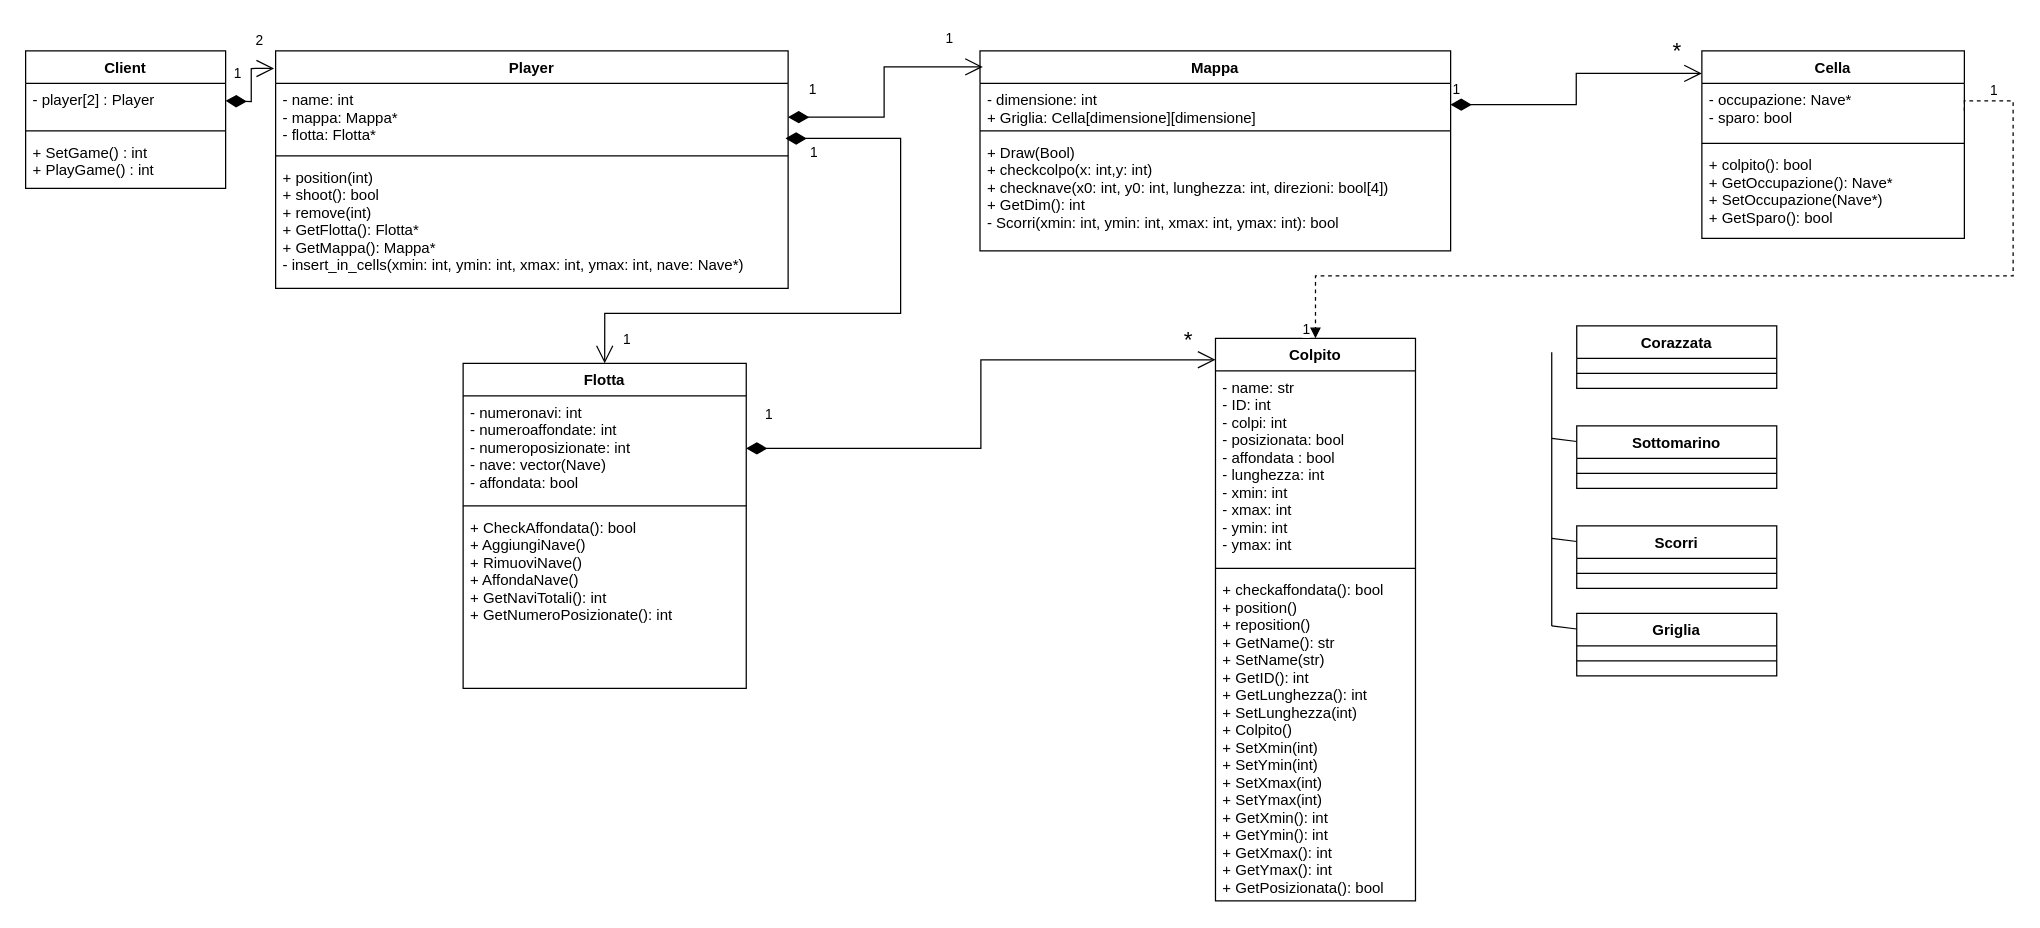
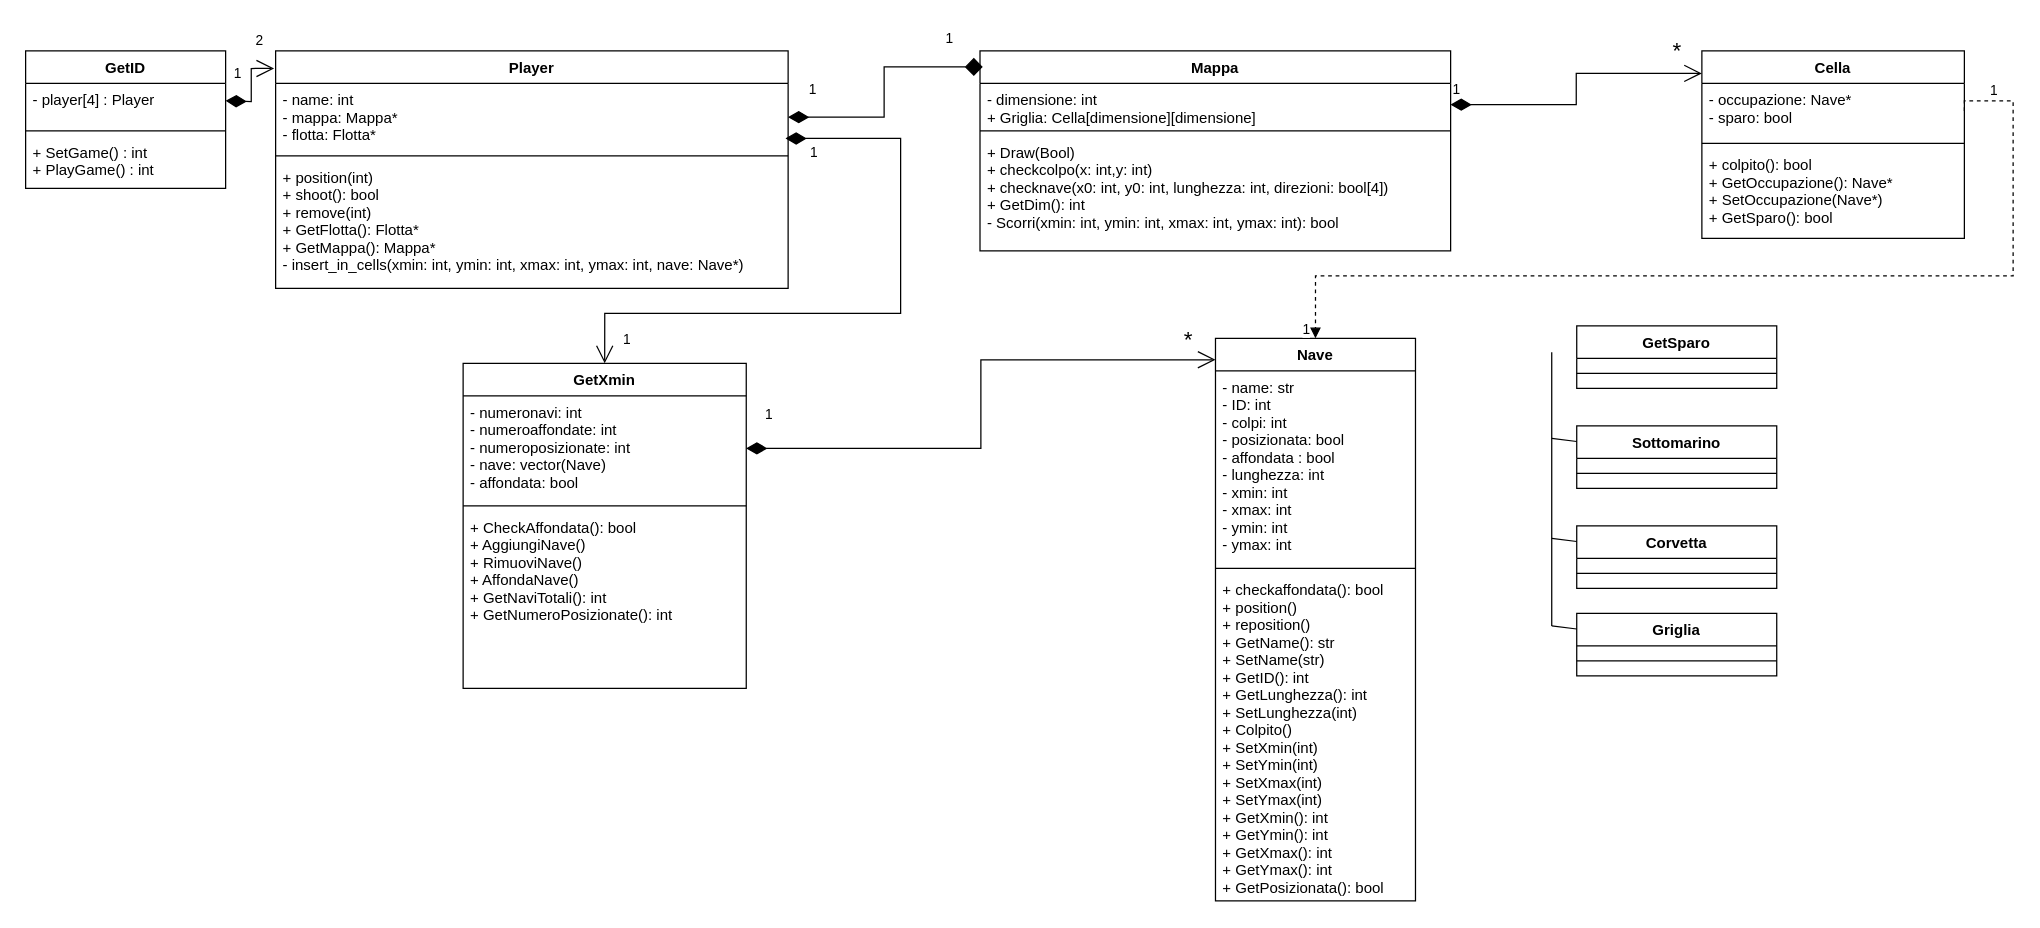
edge "- name: int - mappa: Mappa* - flotta: Flotta*" -- "Mappa": arrowhead open -> diamond
node "Client": label "Client" -> "GetID"
node "- player[2] : Player": label "- player[2] : Player" -> "- player[4] : Player"
node "Corazzata": label "Corazzata" -> "GetSparo"
node "Colpito": label "Colpito" -> "Nave"
node "Flotta": label "Flotta" -> "GetXmin"
node "Scorri": label "Scorri" -> "Corvetta"
